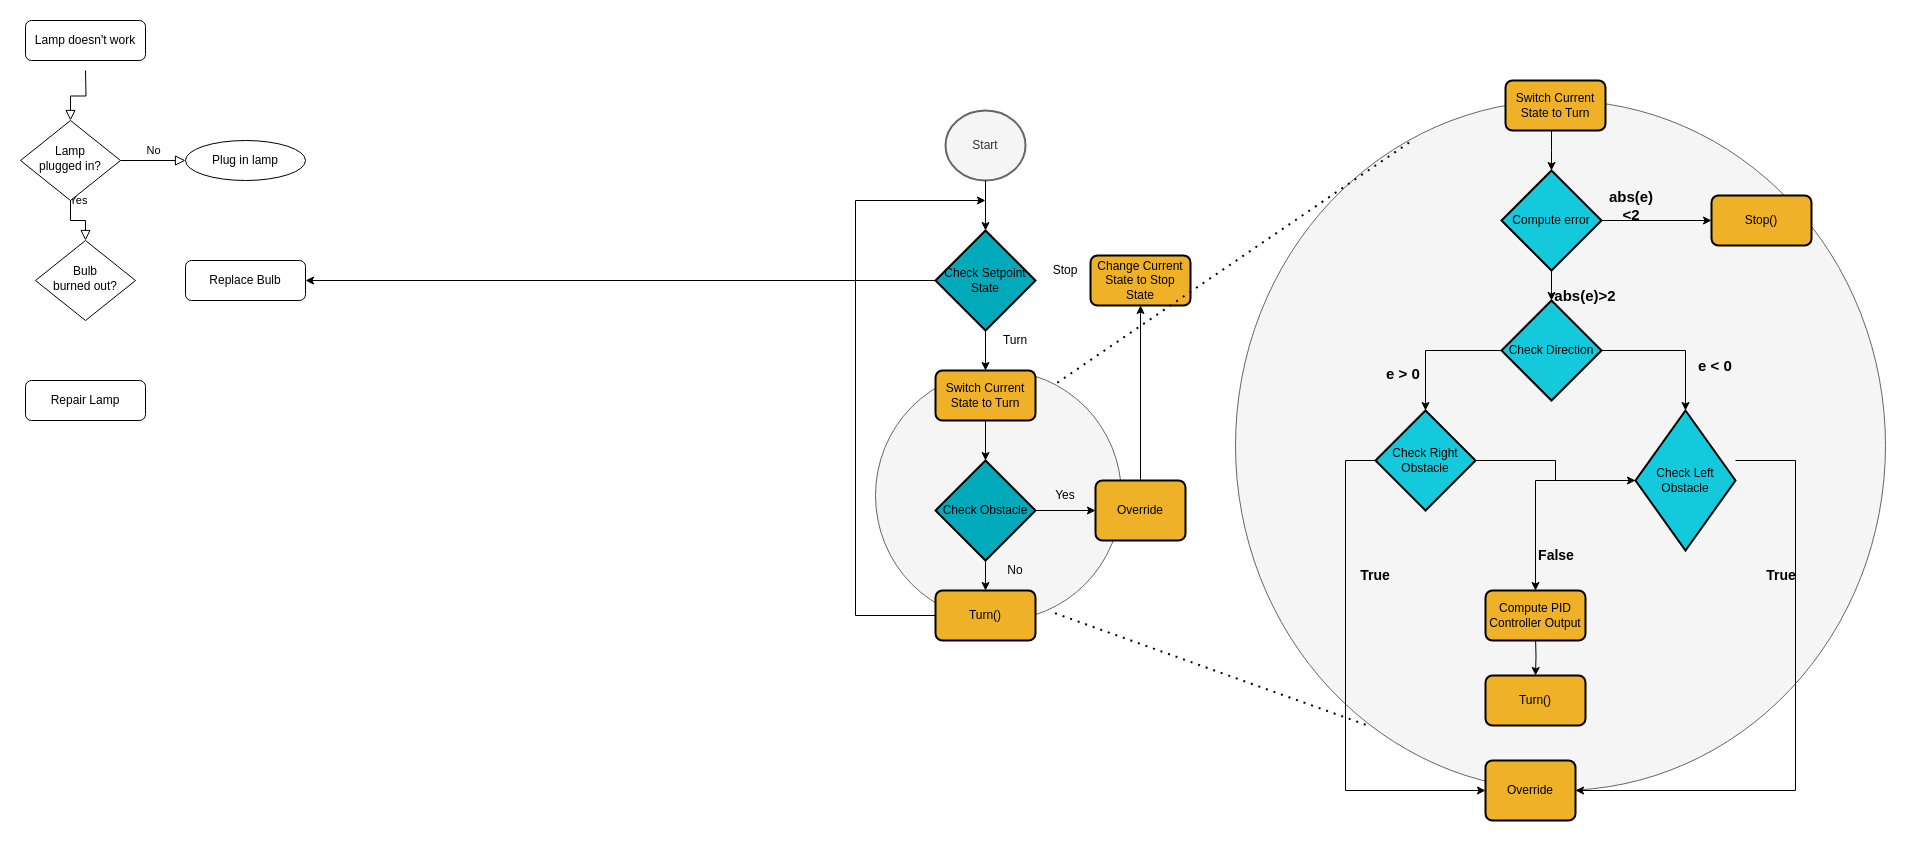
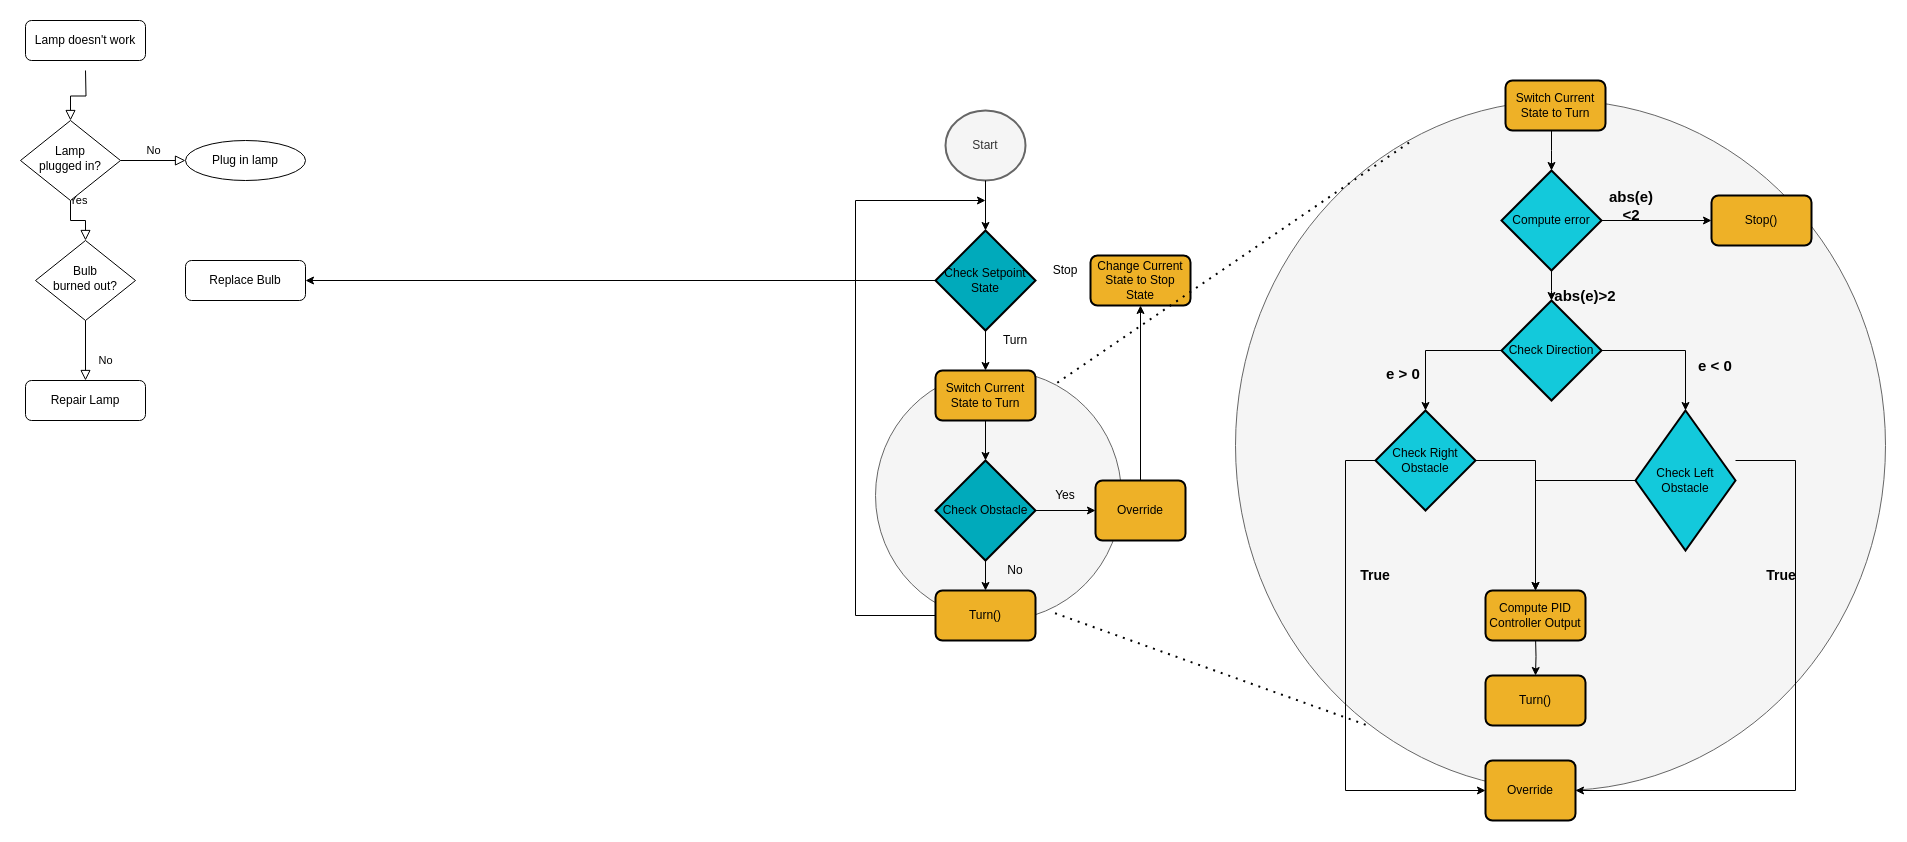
edge "Bulb burned out?" -> "Repair Lamp": added, label "No"
edge "Check Right Obstacle" -> "Check Left Obstacle": now "Check Right Obstacle" -> "Compute PID Controller Output"
node "False": removed
